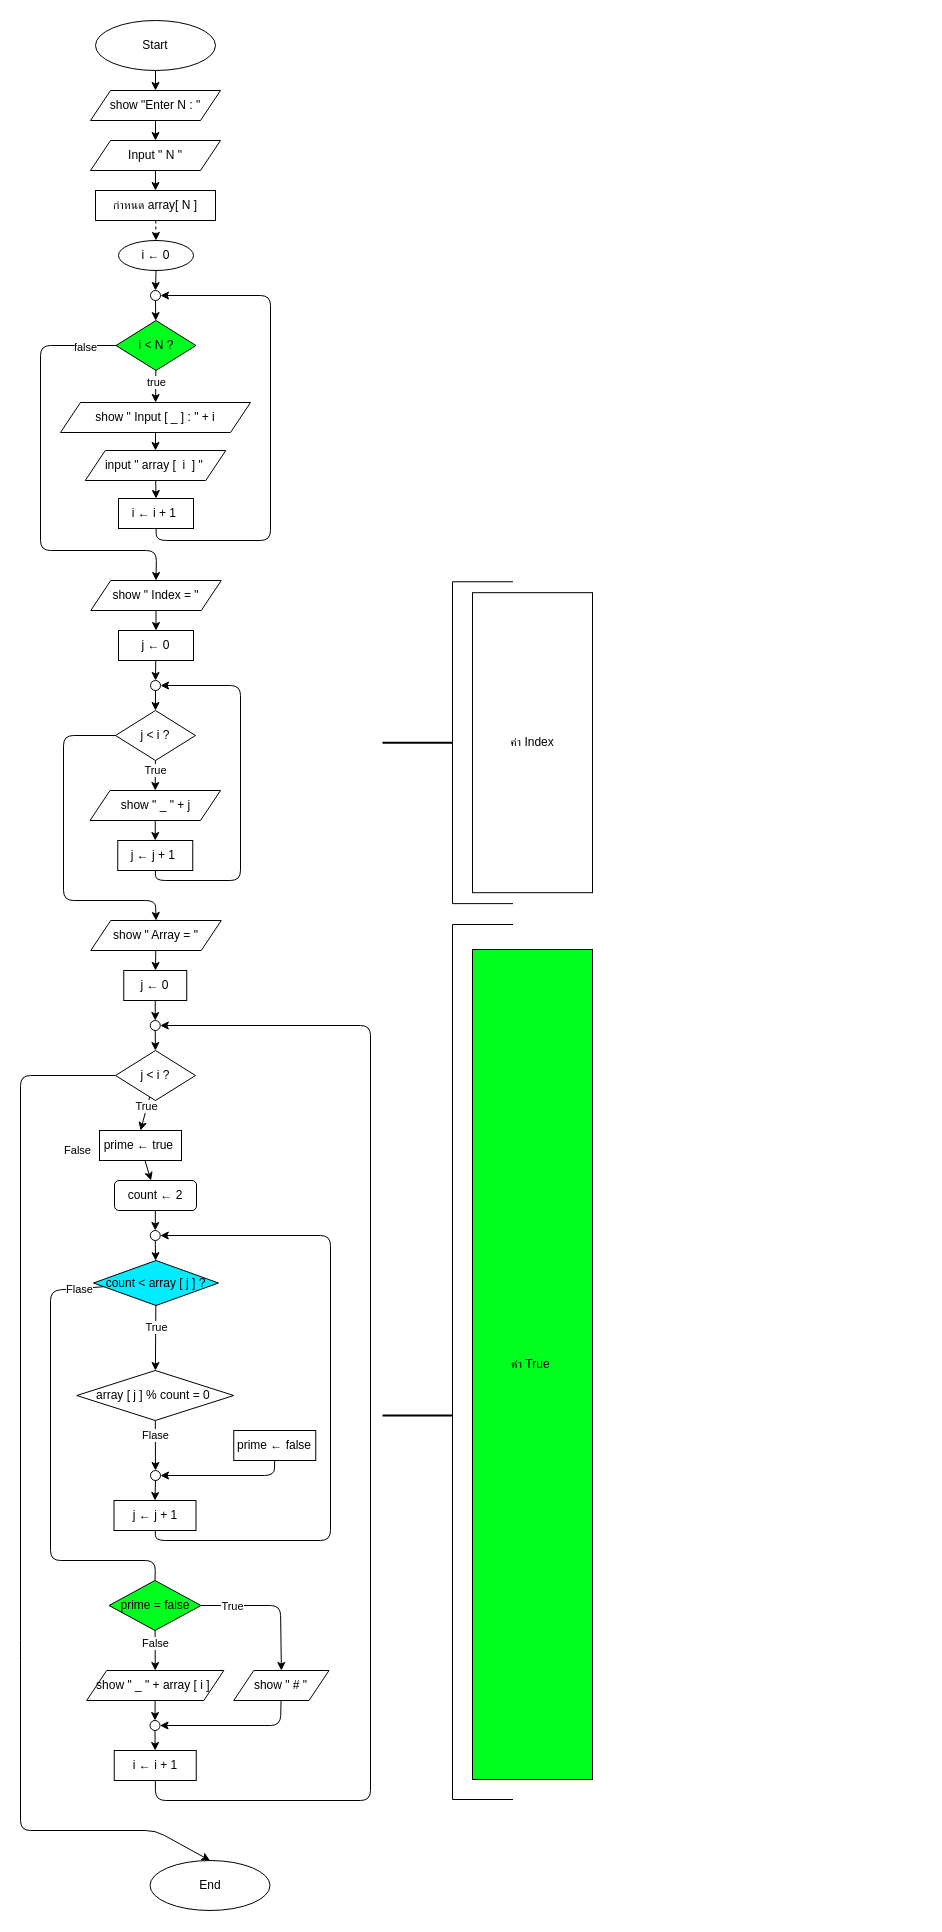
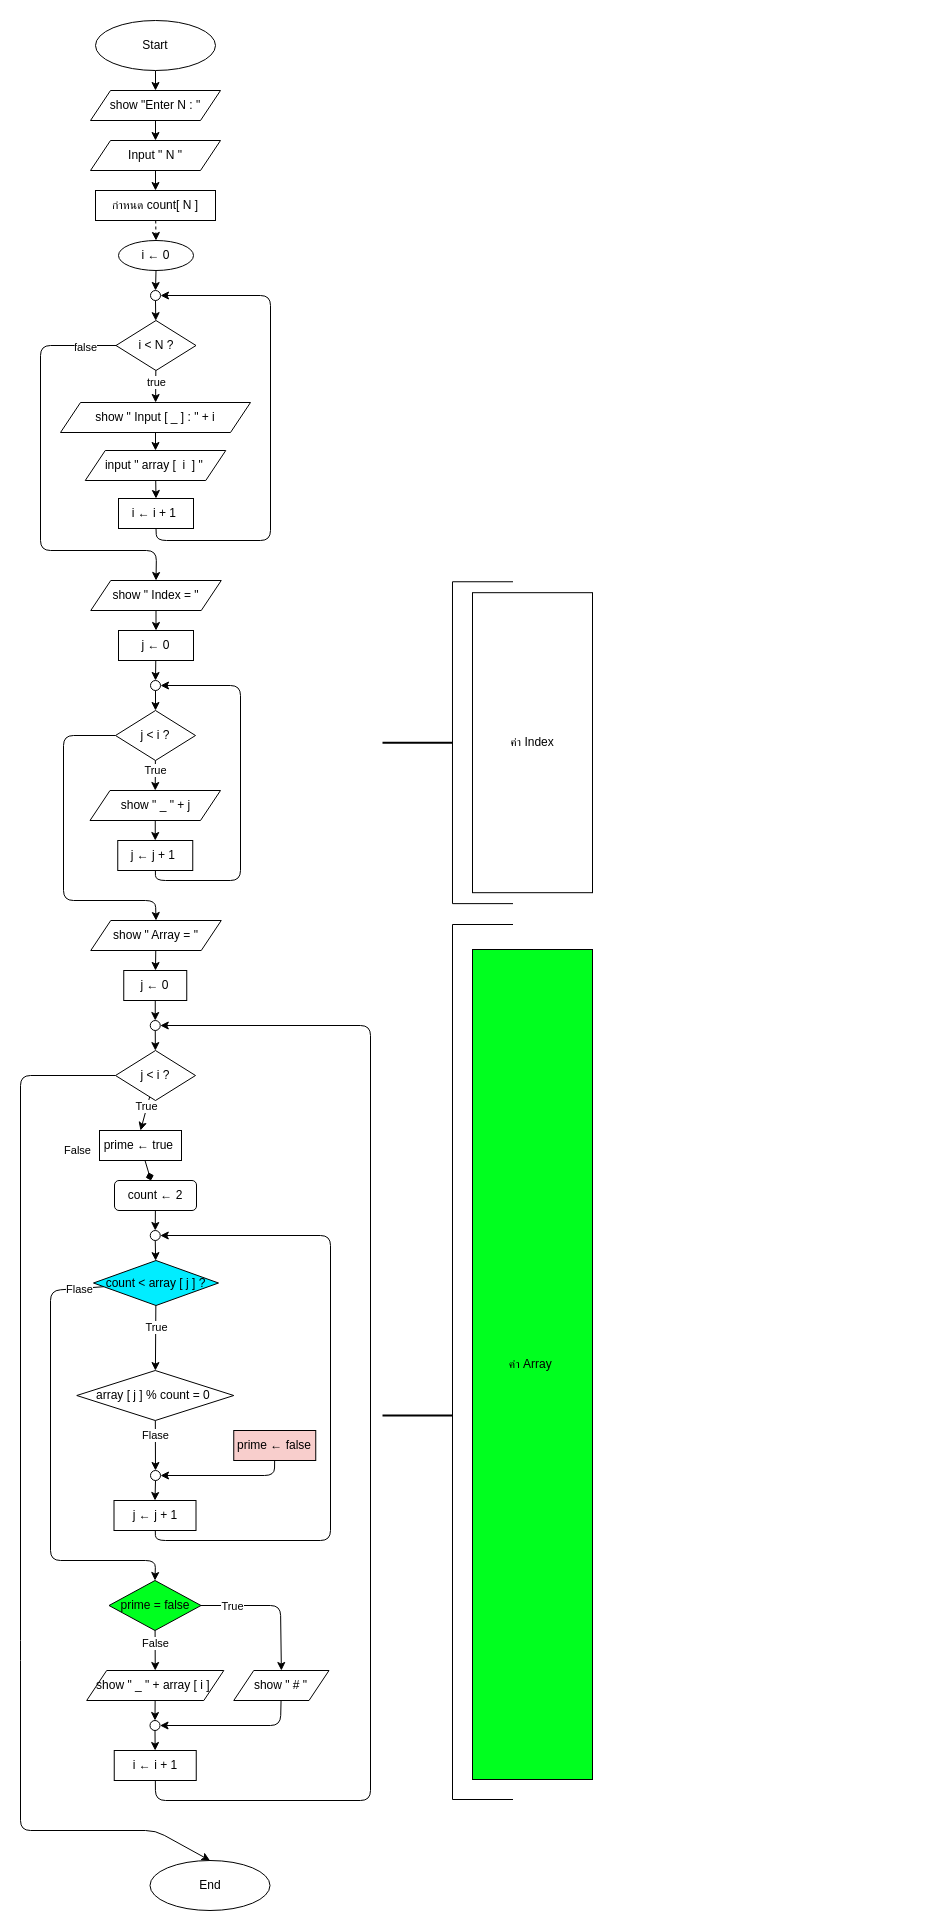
node "กำหนด array[ N ]": label "กำหนด array[ N ]" -> "กำหนด count[ N ]"
node "i < N ?": fillcolor #00ff1f -> #ffffff
edge "prime ← true" -> "count ← 2": arrowhead classic -> diamond
node "ค่า True": label "ค่า True" -> "ค่า Array"
node "prime ← false": fillcolor #ffffff -> #f8cecc
edge "count < array [ j ] ?" -- "prime = false": arrowhead none -> classic
